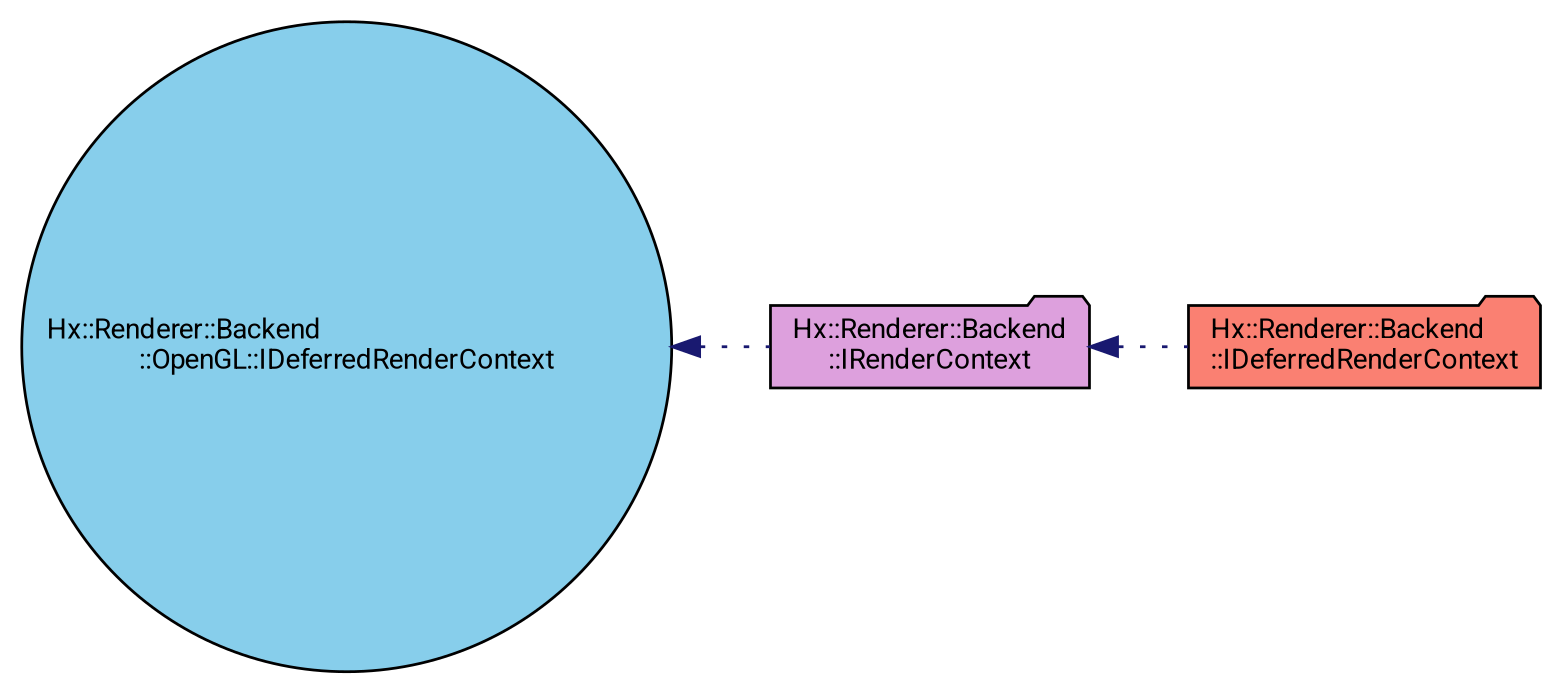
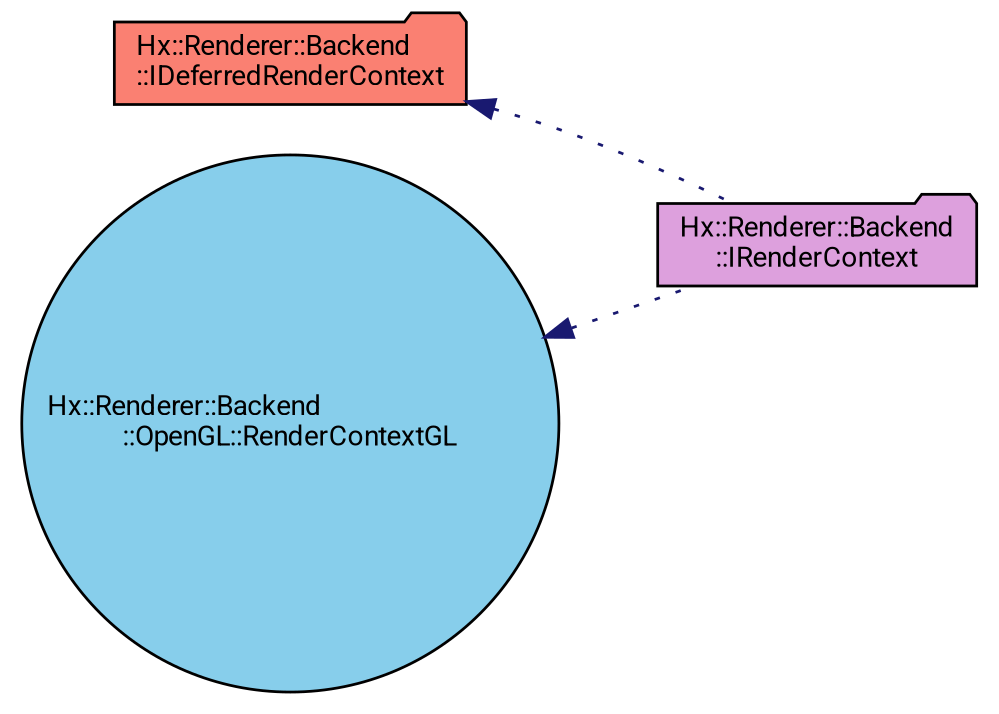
node "Hx::Renderer::Backend ::OpenGL::IDeferredRenderContext": label "Hx::Renderer::Backend ::OpenGL::IDeferredRenderContext" -> "Hx::Renderer::Backend ::OpenGL::RenderContextGL"
edge "Hx::Renderer::Backend ::IDeferredRenderContext" -> "Hx::Renderer::Backend ::IRenderContext": reversed
